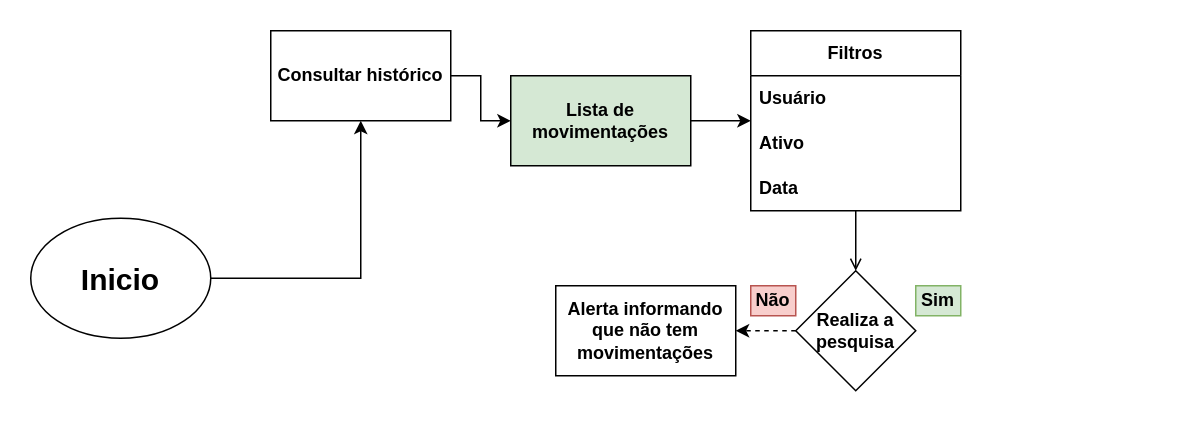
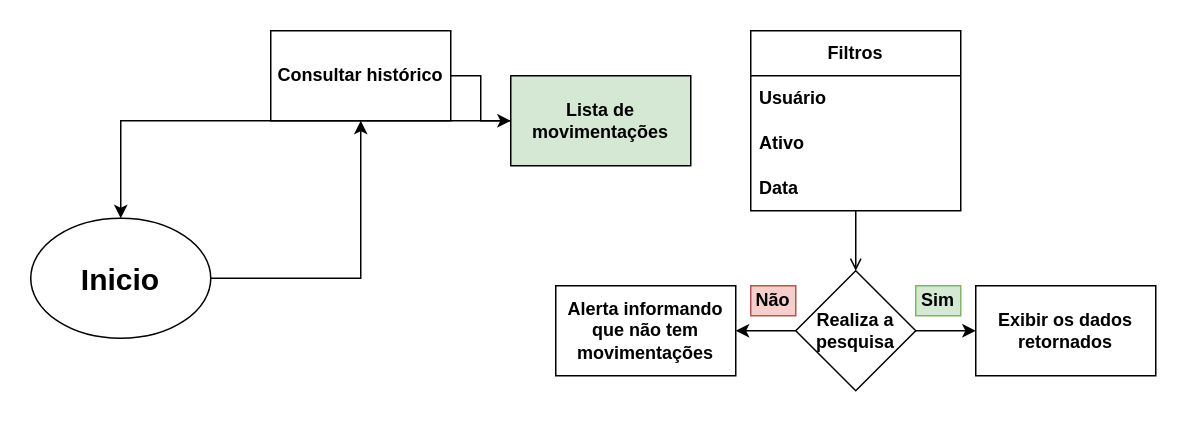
edge "Lista de movimentações" -> "Filtros": now "Lista de movimentações" -> "Inicio"
edge "Realiza a pesquisa" -> "Alerta informando que não tem movimentações": style dashed -> solid
edge "Realiza a pesquisa" -> "Exibir os dados retornados": added
node "Exibir os dados retornados": added
